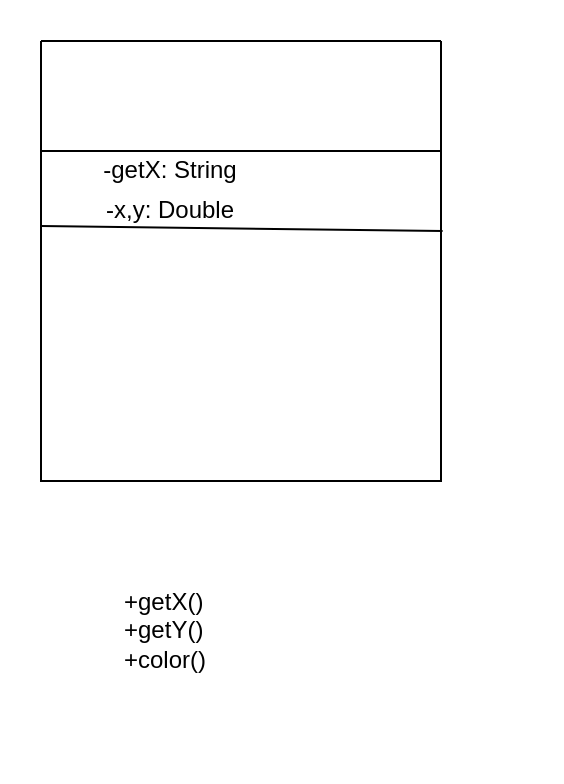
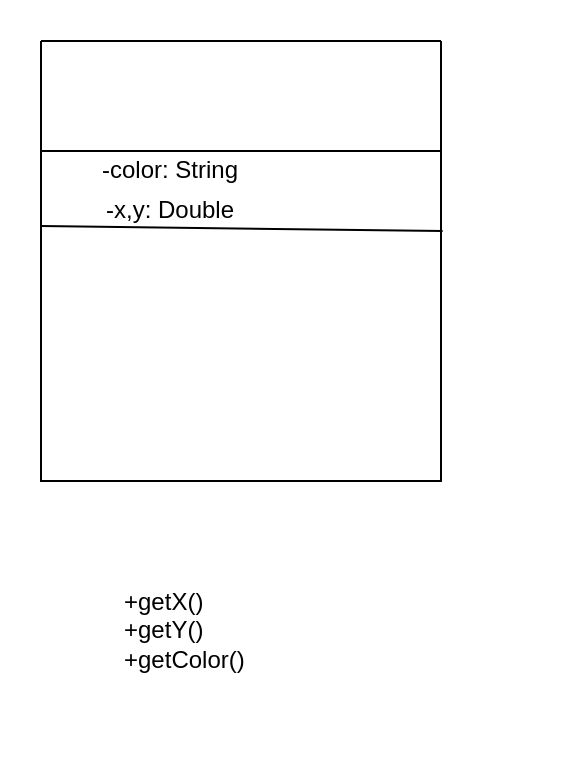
node "-getX: String": label "-getX: String" -> "-color: String"
node "+getX() +getY() +color()": label "+getX() +getY() +color()" -> "+getX() +getY() +getColor()"
